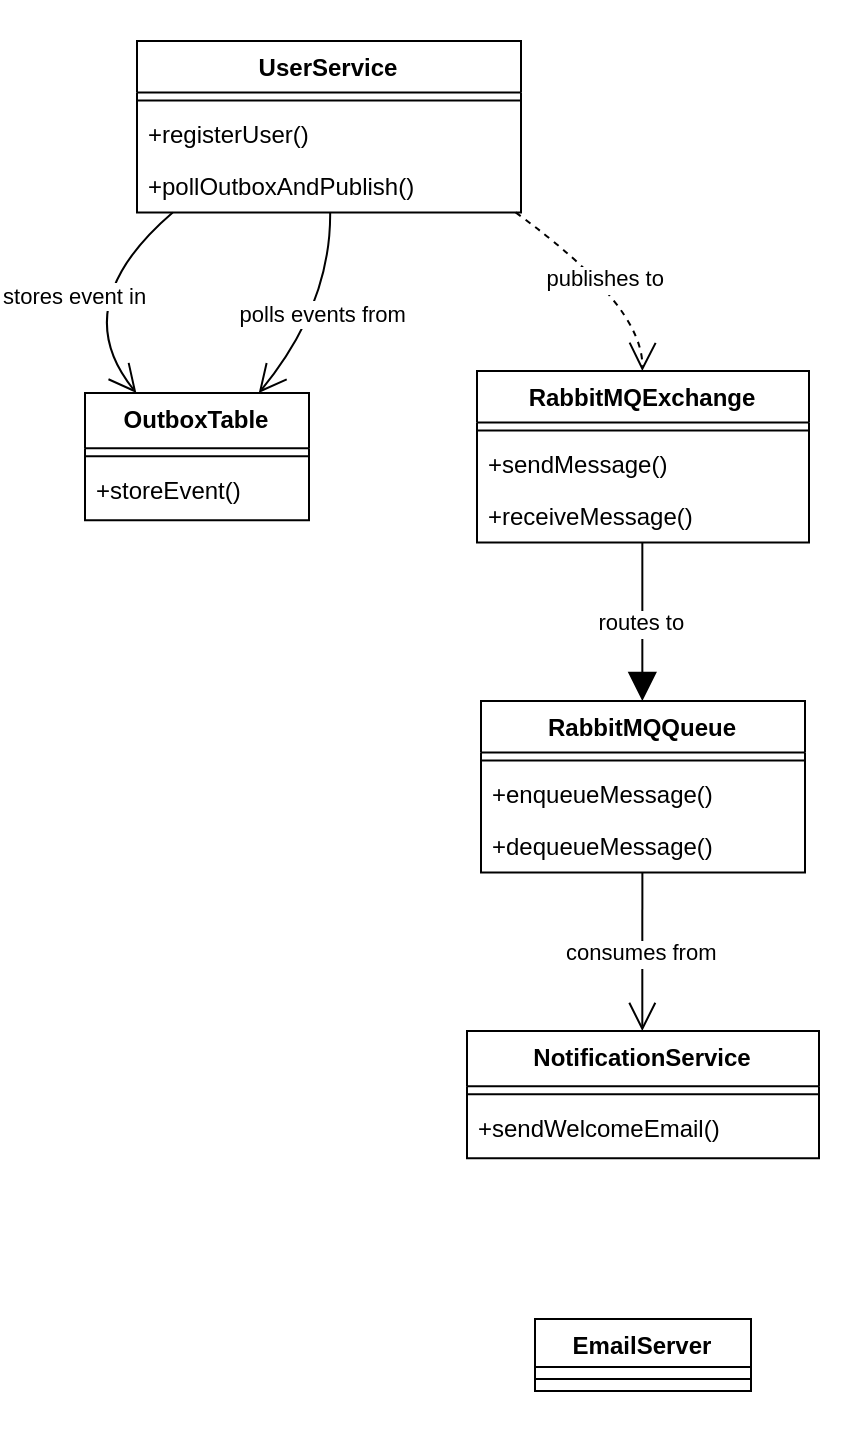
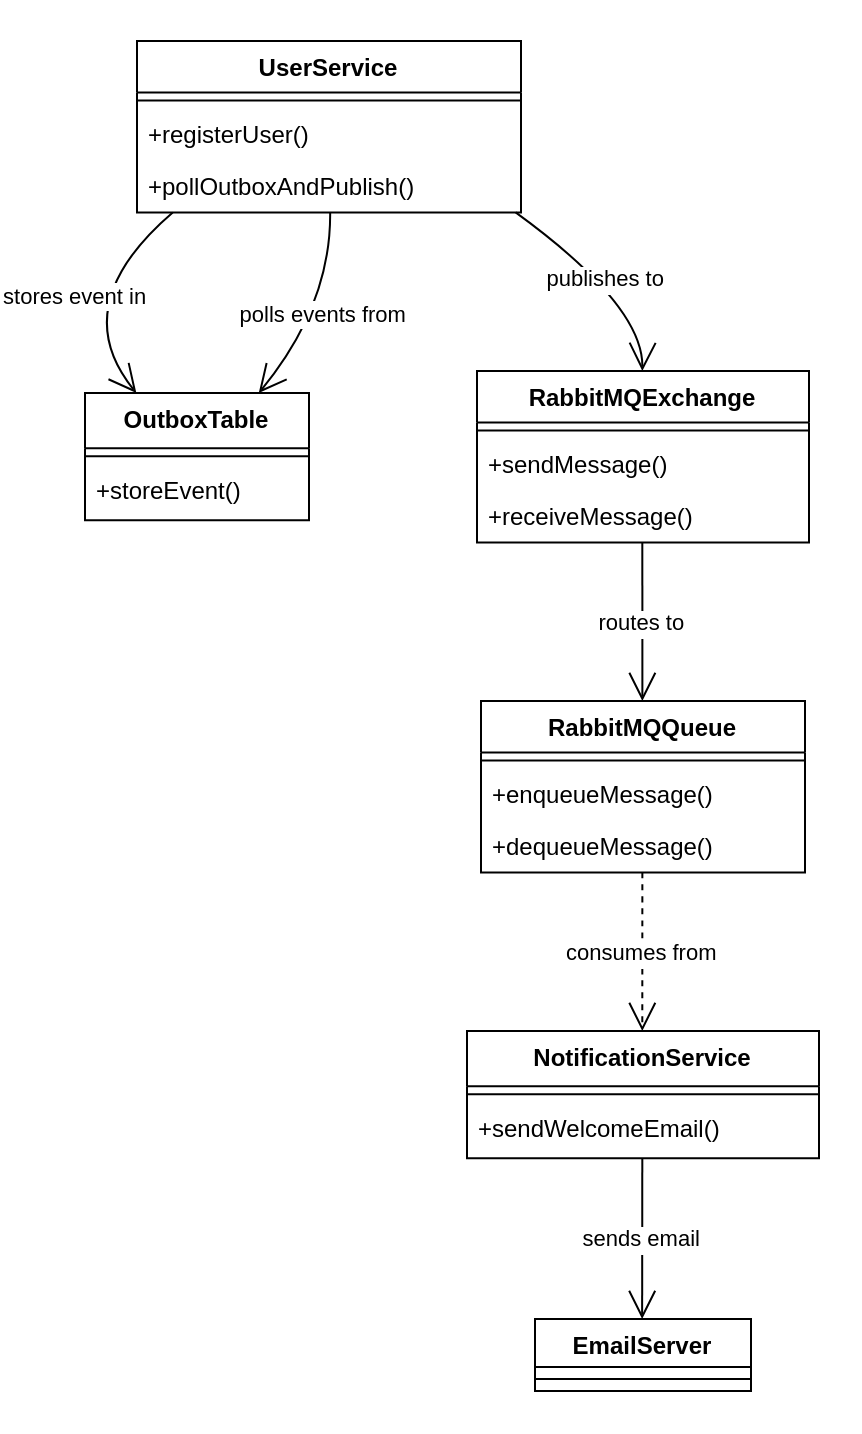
edge "UserService" -> "RabbitMQExchange": style dashed -> solid
edge "RabbitMQExchange" -> "RabbitMQQueue": arrowhead block -> open
edge "RabbitMQQueue" -> "NotificationService": style solid -> dashed
edge "NotificationService" -> "EmailServer": added, label "sends email"
